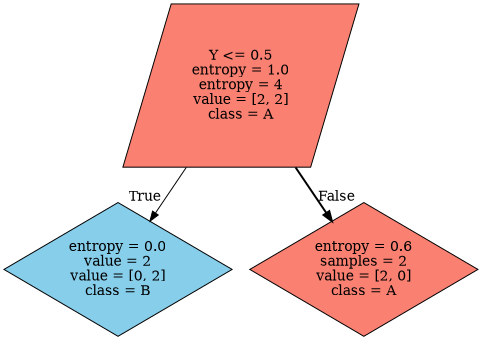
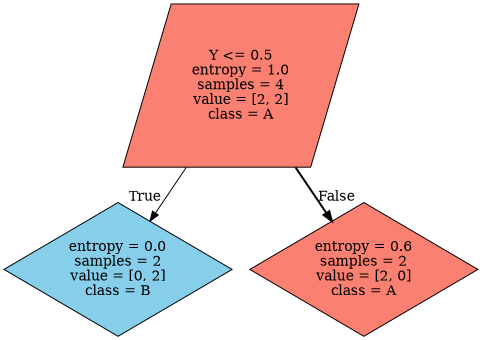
node "Y <= 0.5 entropy = 1.0 entropy = 4 value = [2, 2] class = A": label "Y <= 0.5 entropy = 1.0 entropy = 4 value = [2, 2] class = A" -> "Y <= 0.5 entropy = 1.0 samples = 4 value = [2, 2] class = A"
node "entropy = 0.0 value = 2 value = [0, 2] class = B": label "entropy = 0.0 value = 2 value = [0, 2] class = B" -> "entropy = 0.0 samples = 2 value = [0, 2] class = B"
